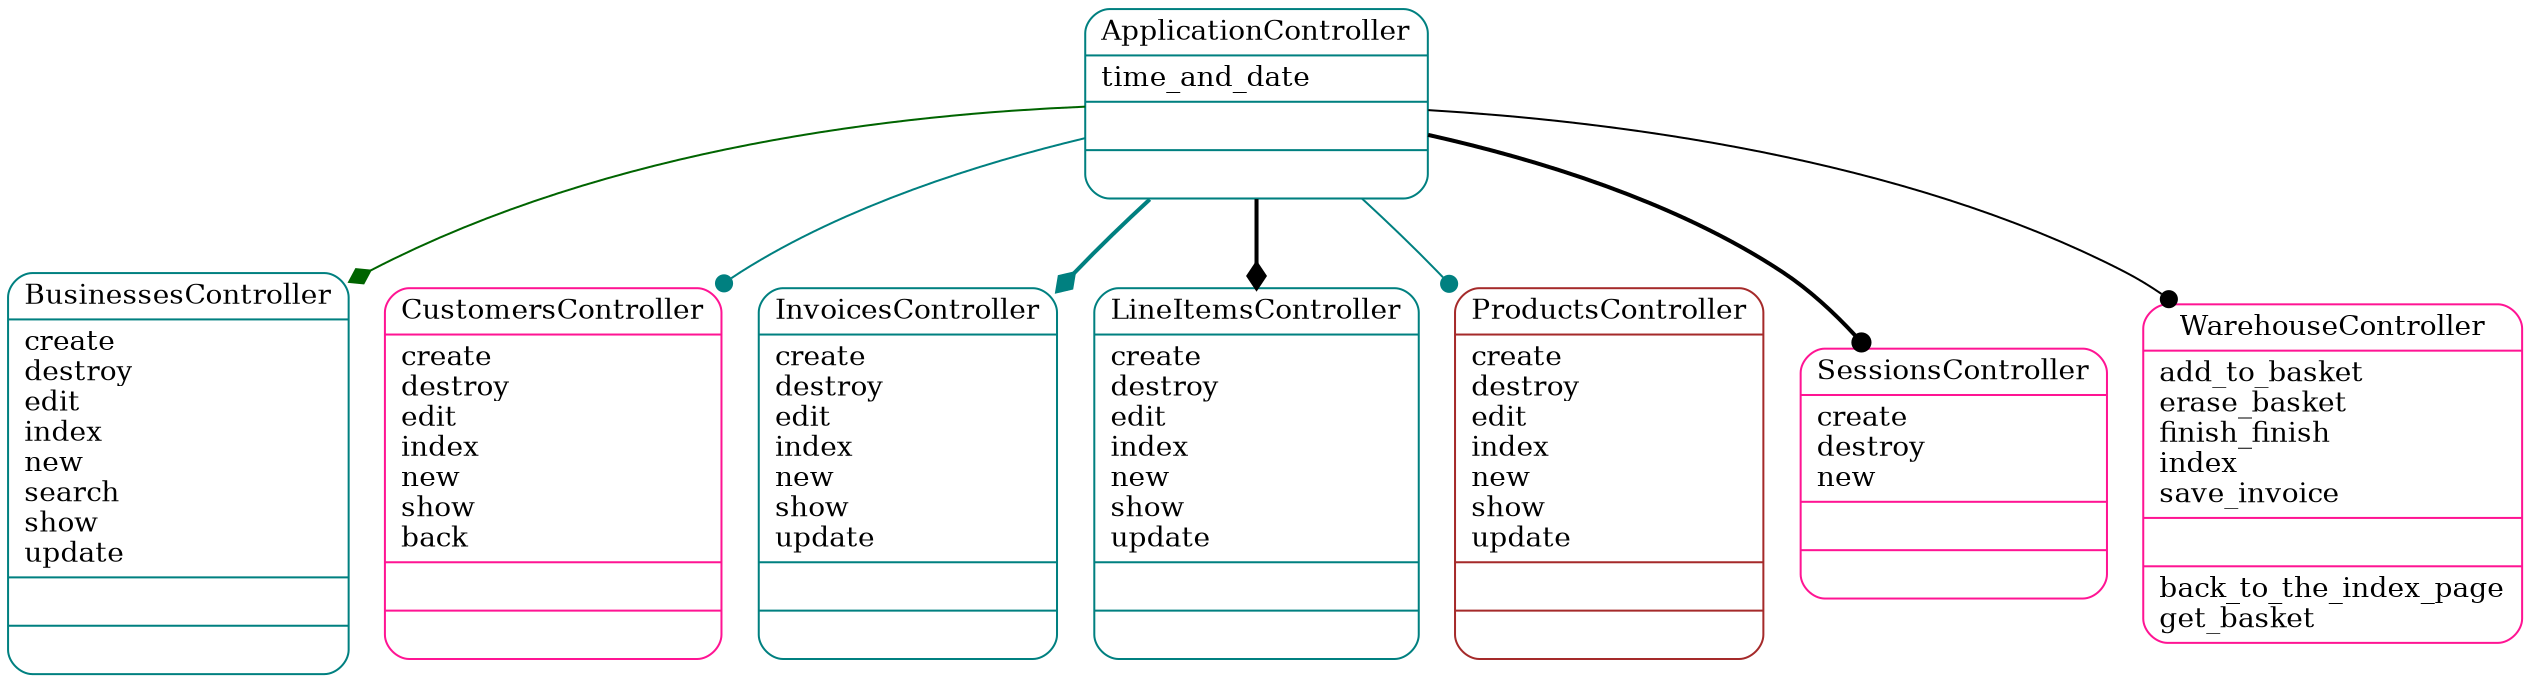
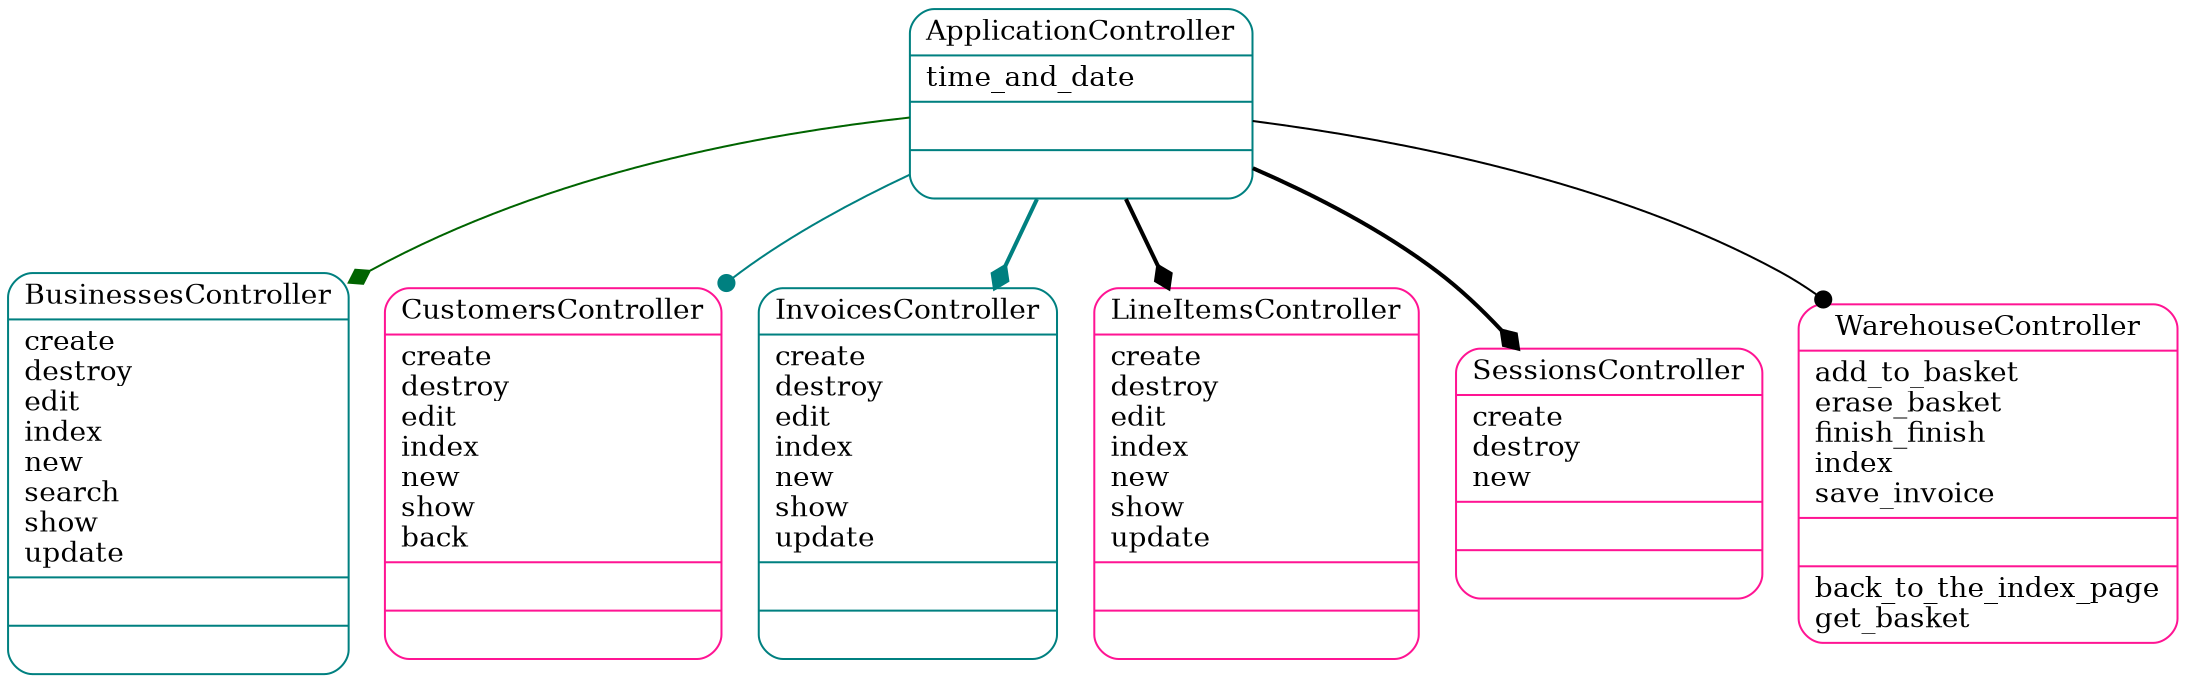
edge "ApplicationController" -> "SessionsController": arrowhead dot -> diamond
node "LineItemsController": color teal -> deeppink
node "ProductsController": removed
